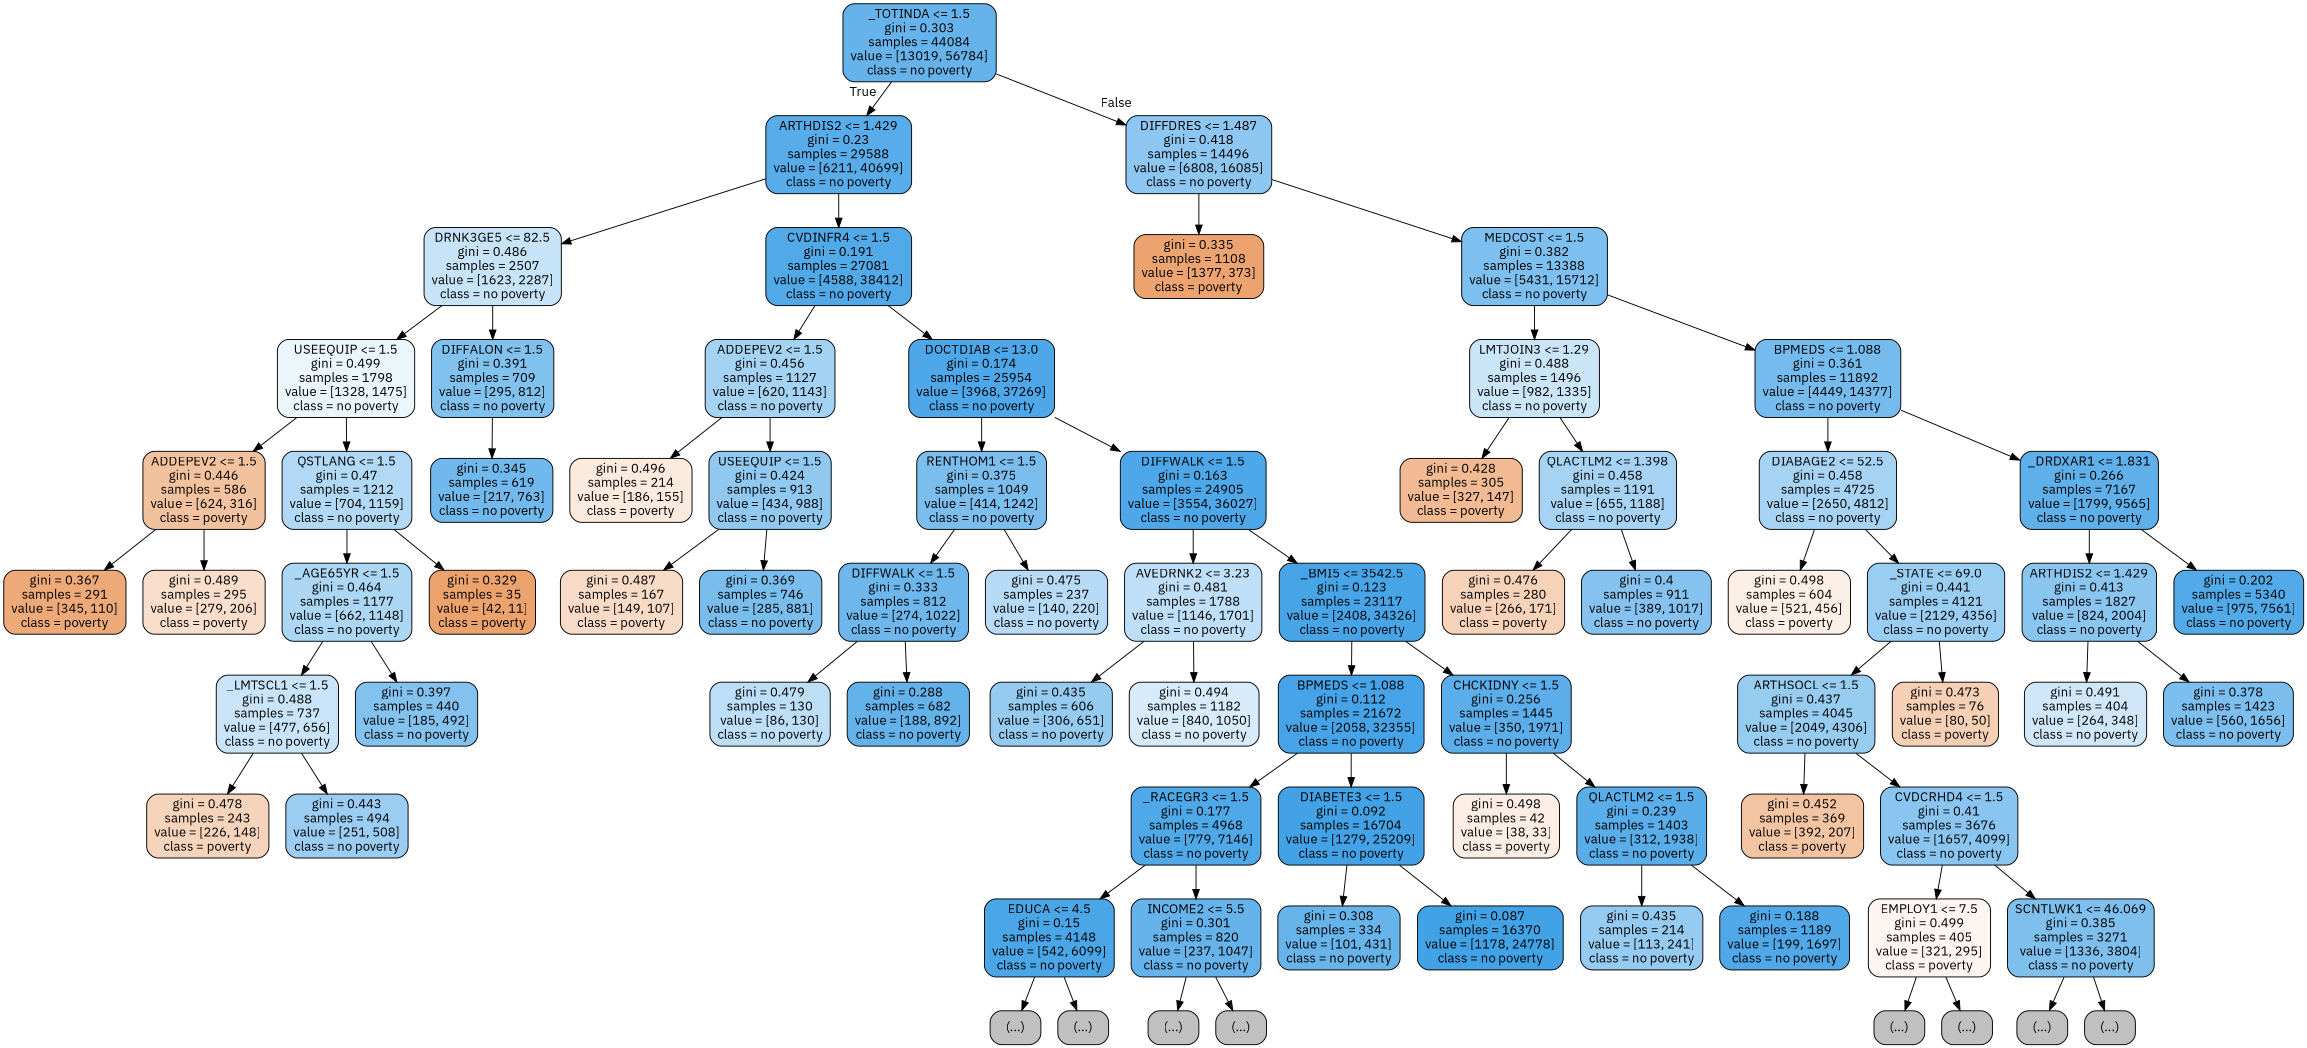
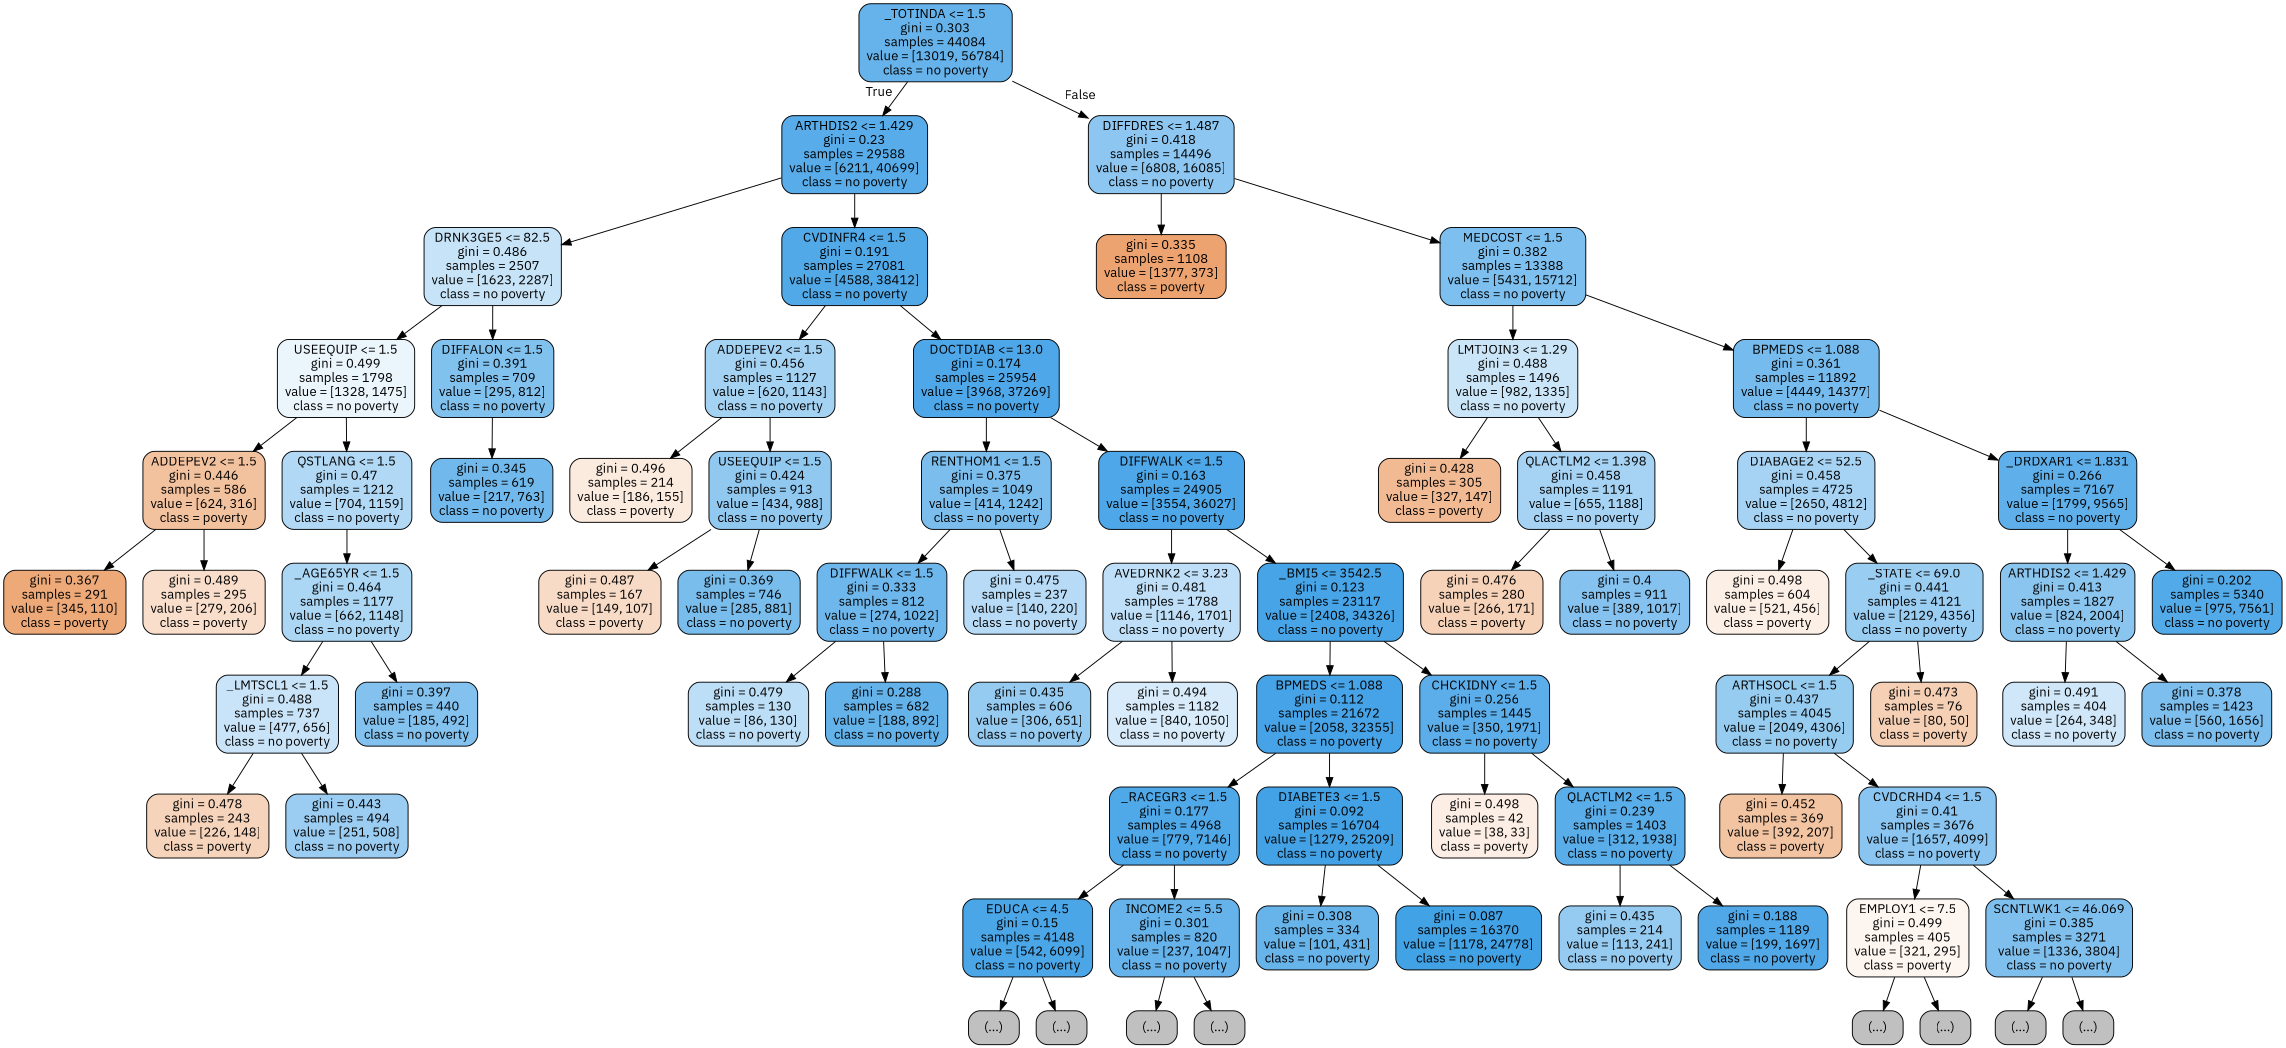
node "gini = 0.329 samples = 35 value = [42, 11] class = poverty": removed
